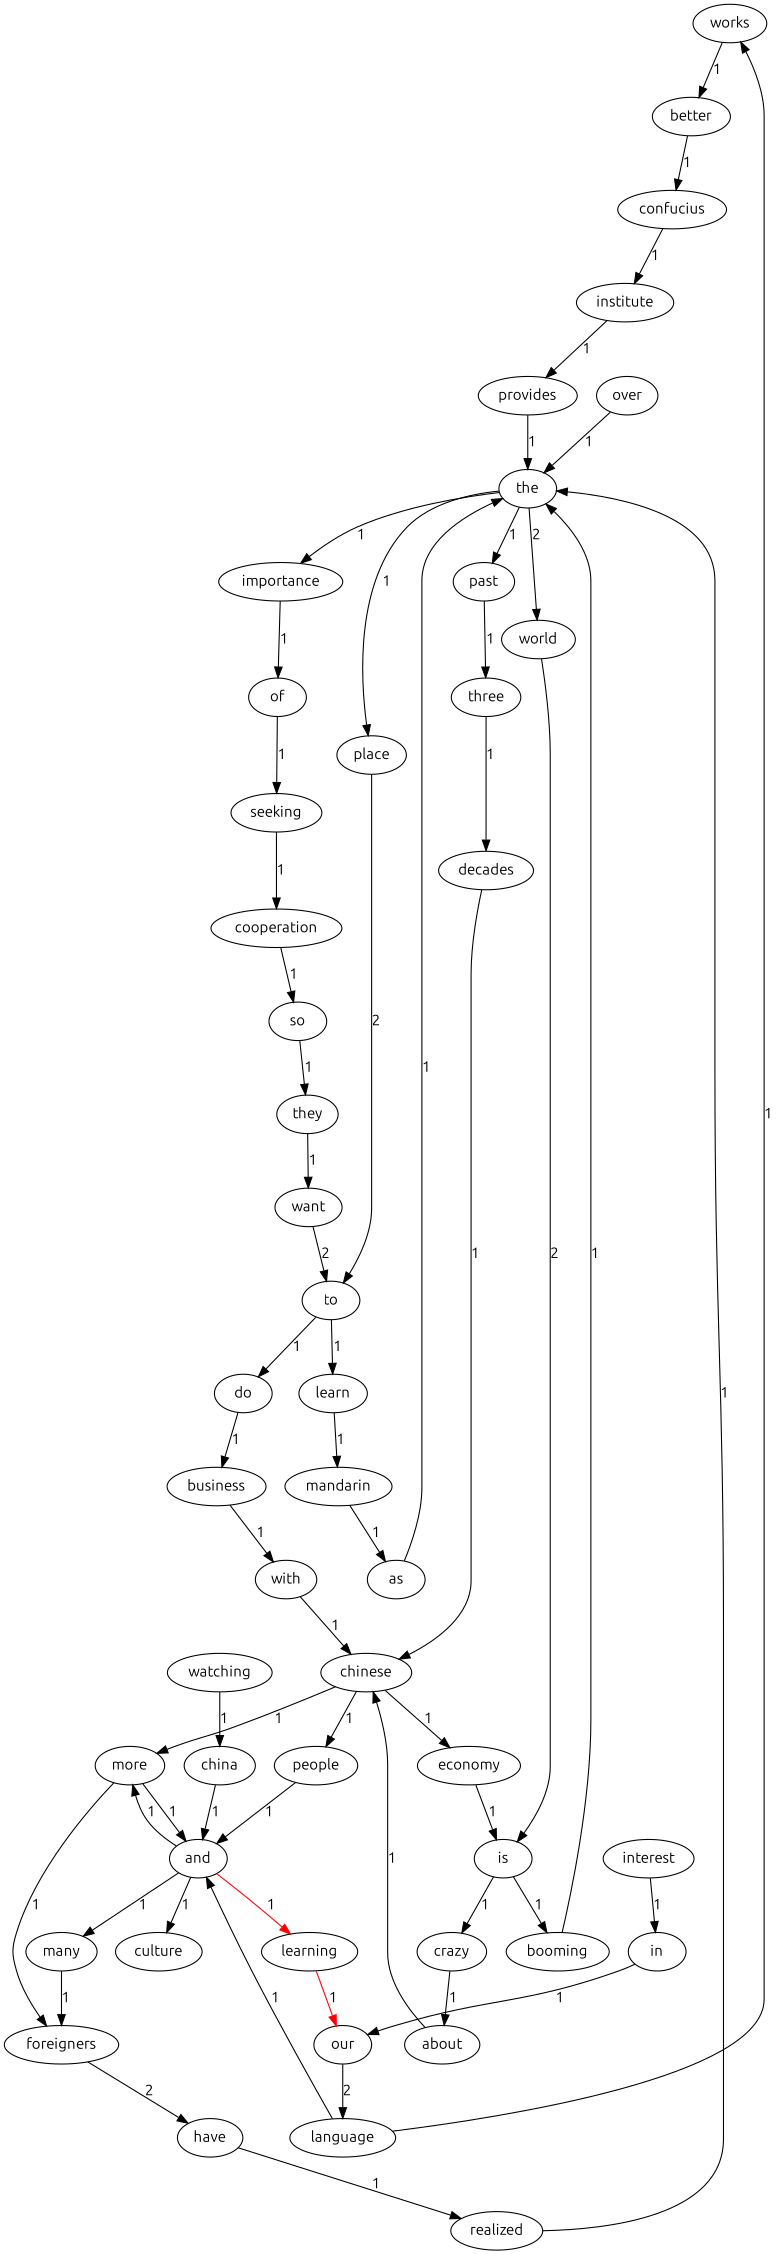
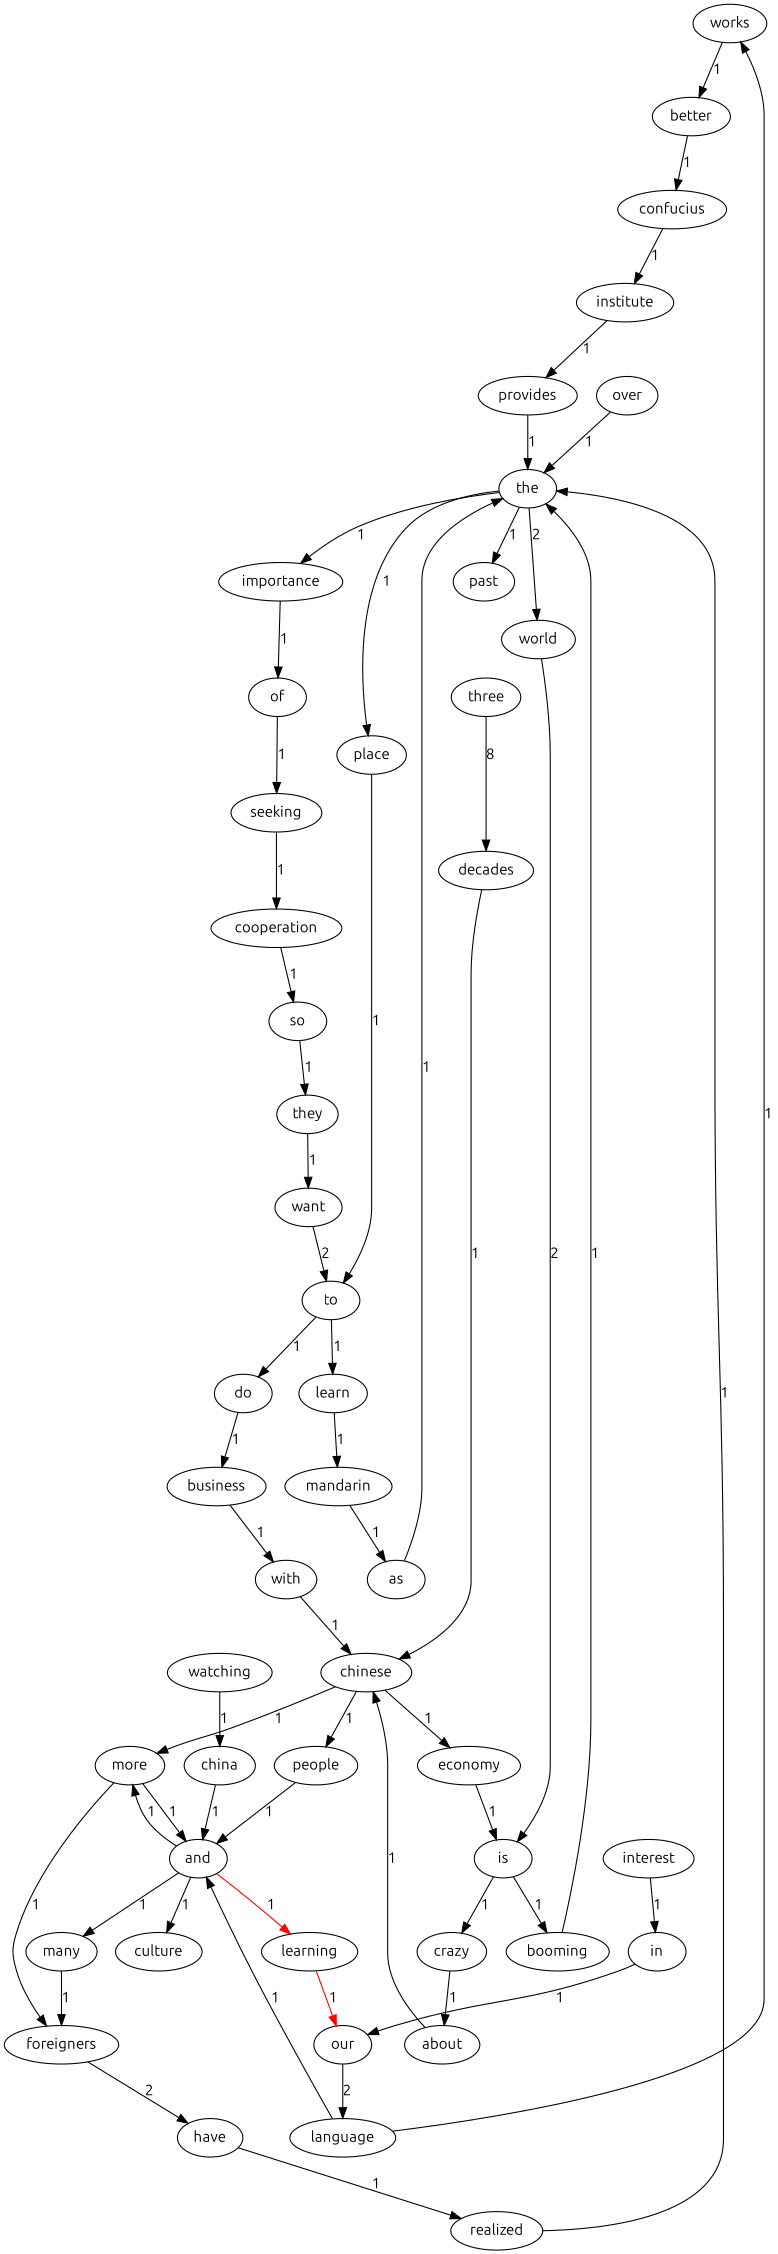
edge "past" -> "three": removed, label "1"
edge "three" -> "decades": label "1" -> "8"
edge "place" -> "to": label "2" -> "1"
